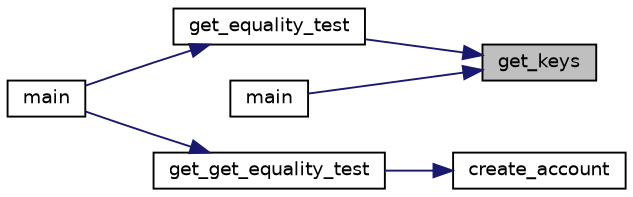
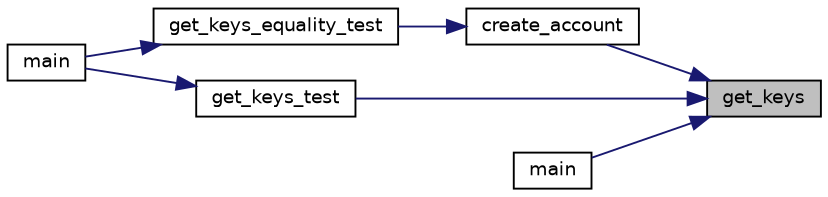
node "get_equality_test": label "get_equality_test" -> "get_keys_test"
edge "create_account" -> "get_keys": added
node "get_get_equality_test": label "get_get_equality_test" -> "get_keys_equality_test"
